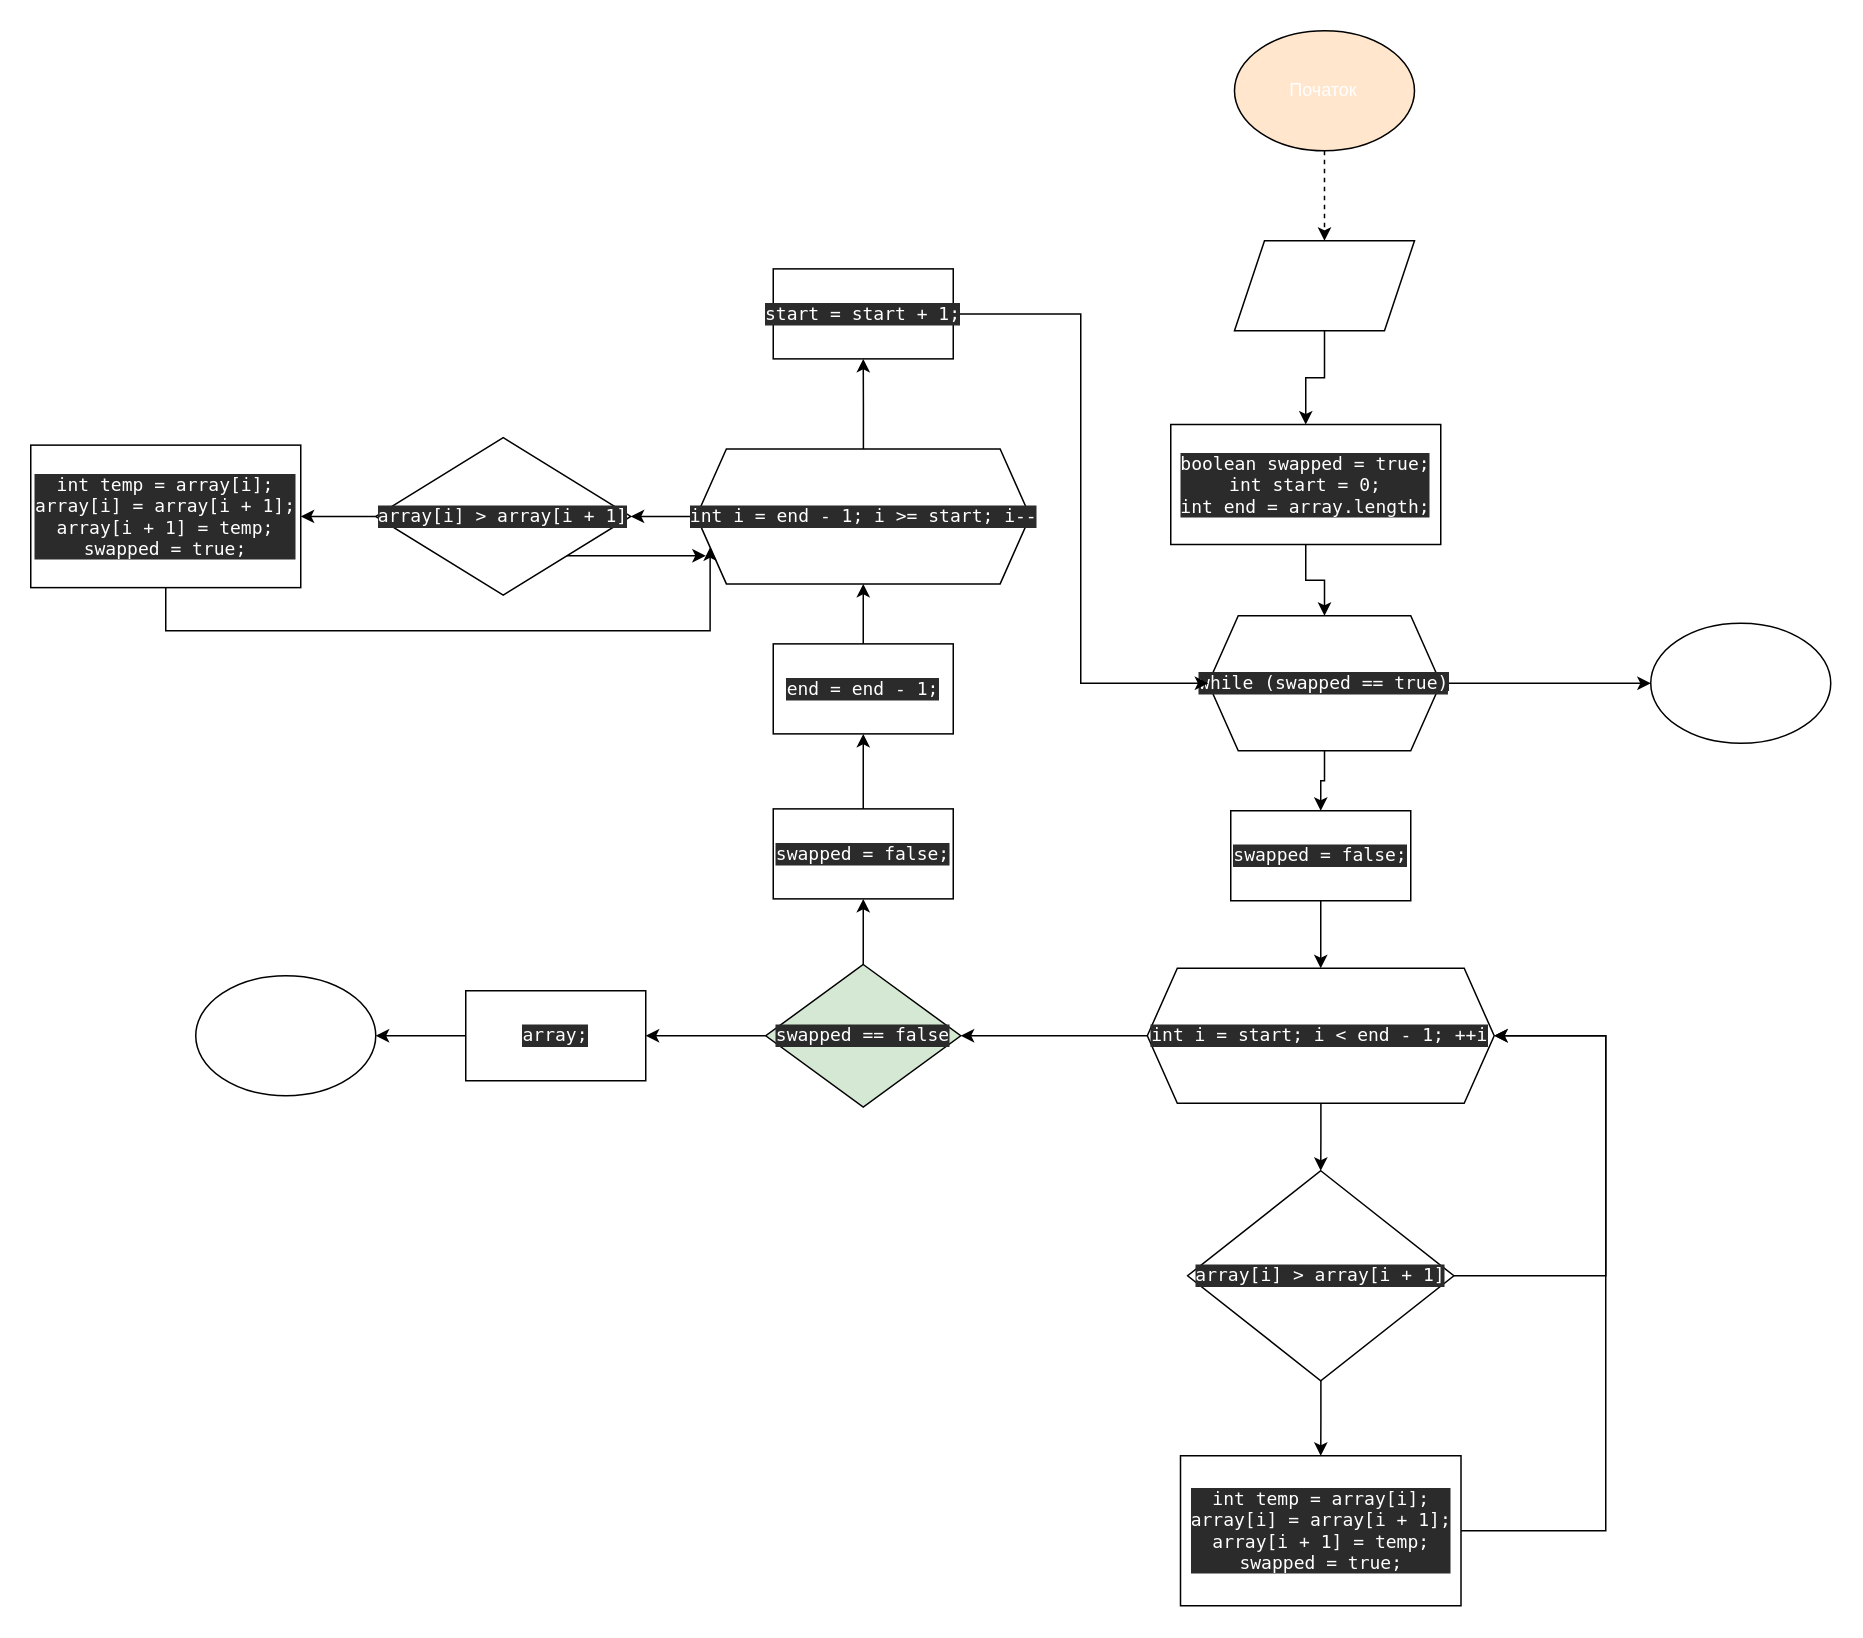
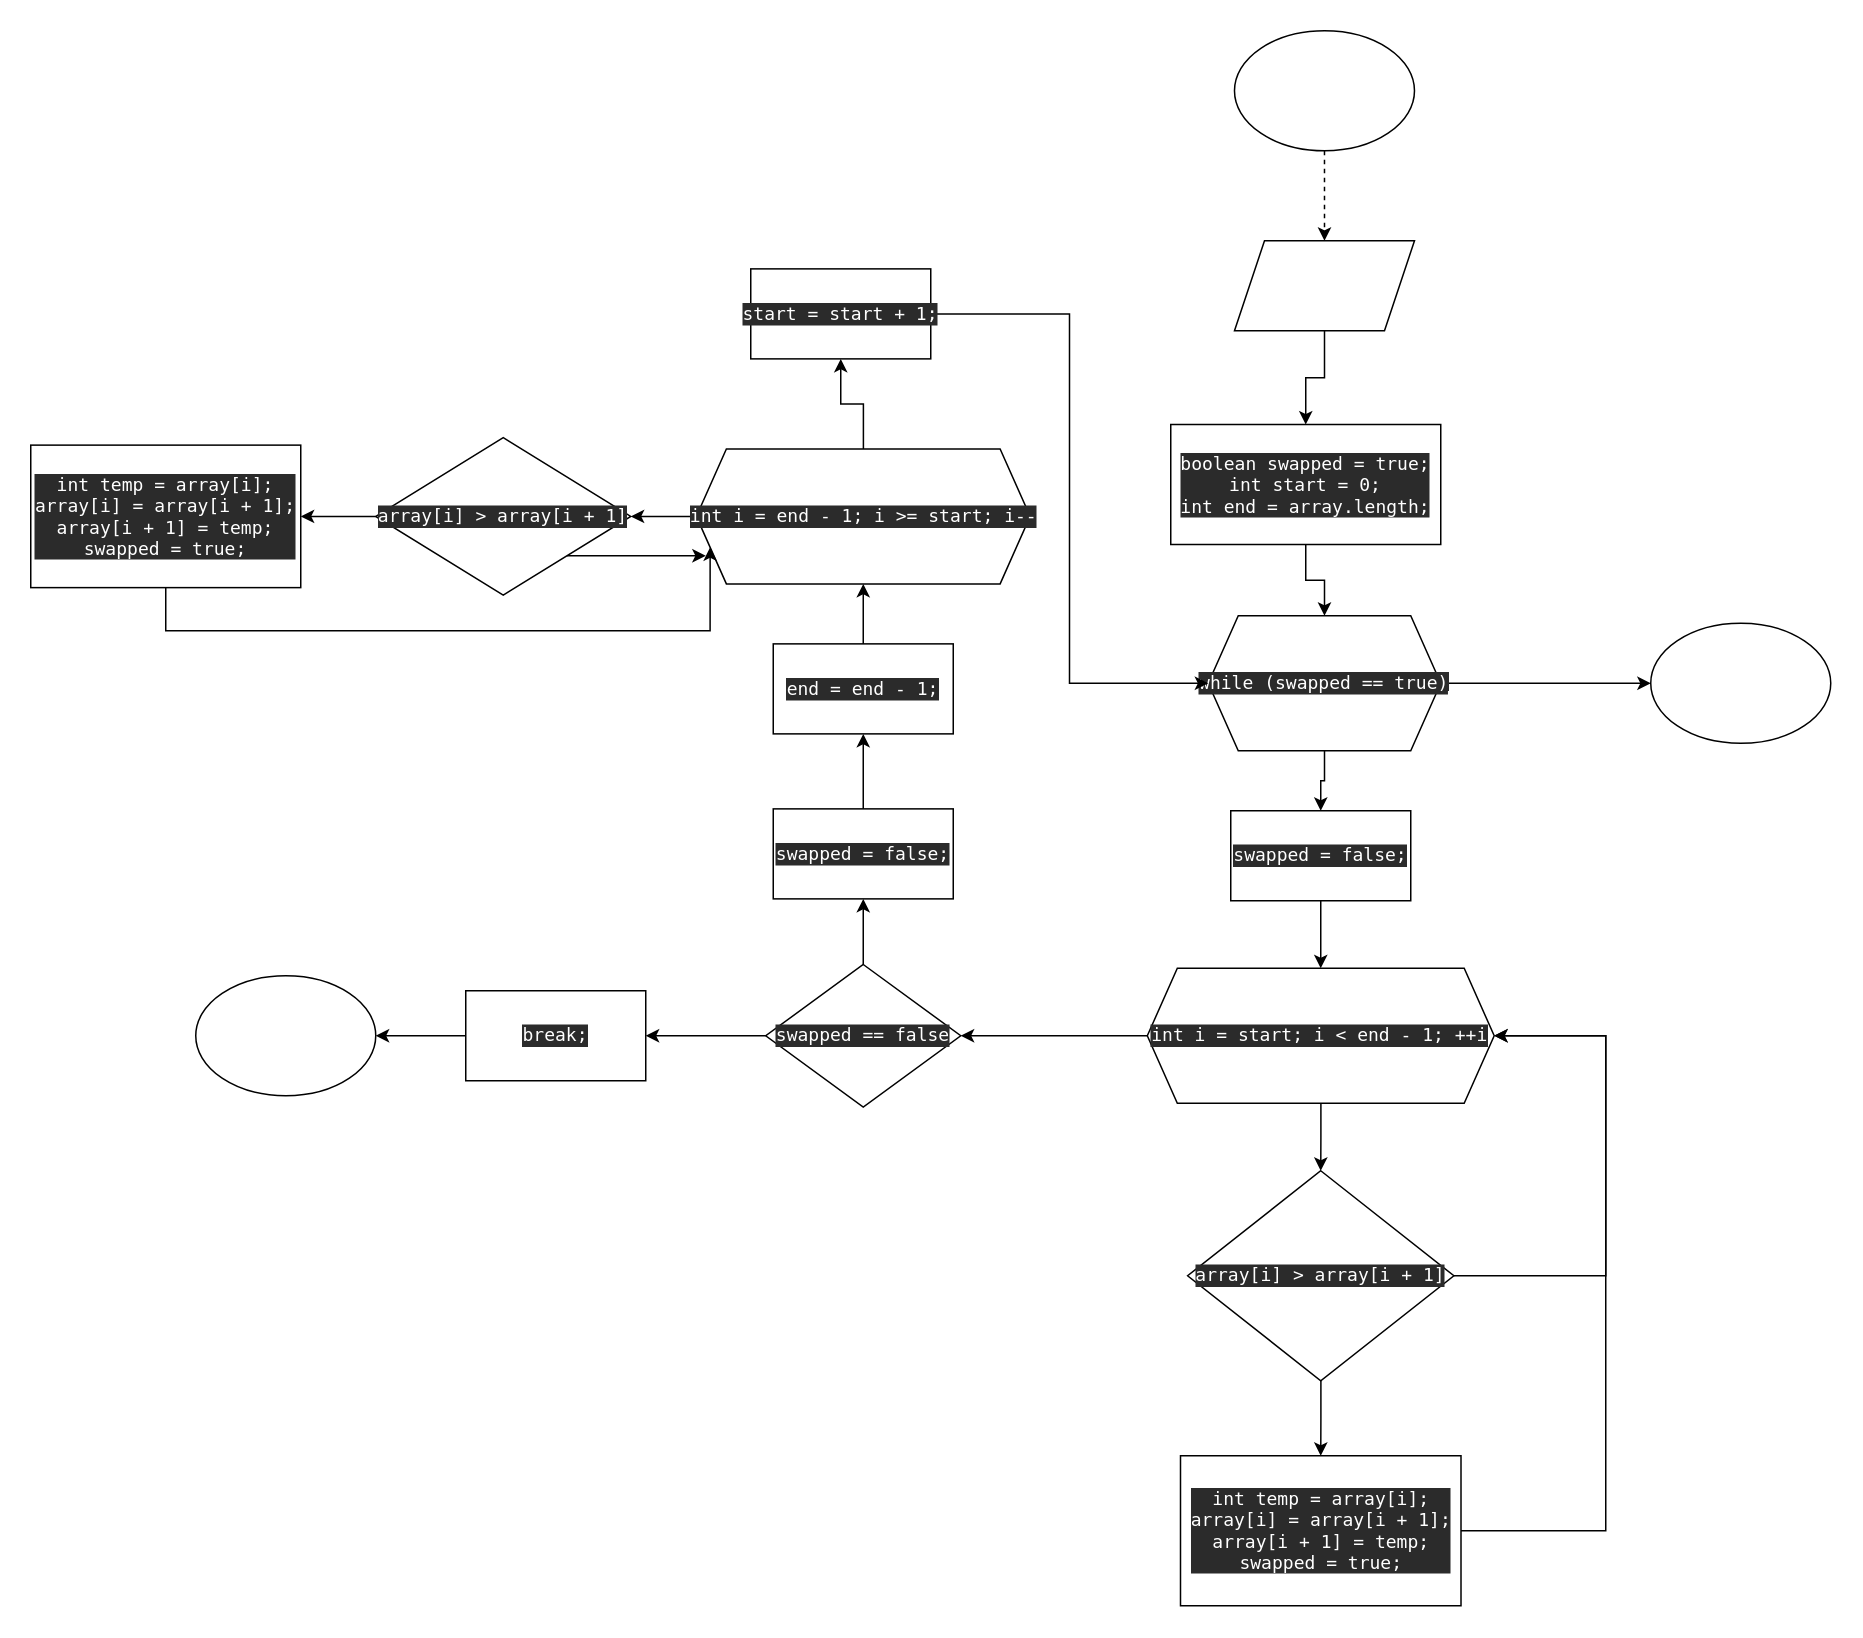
node "Початок": fillcolor #ffe6cc -> #ffffff
node "start = start + 1;": moved (863, 314) -> (841, 314)
node "array;": label "array;" -> "break;"
node "swapped == false": fillcolor #d5e8d4 -> #ffffff
